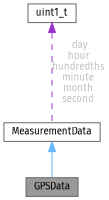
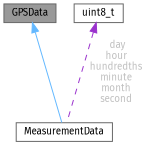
node "uint1_t": label "uint1_t" -> "uint8_t"
edge "GPSData" -> "MeasurementData": reversed
